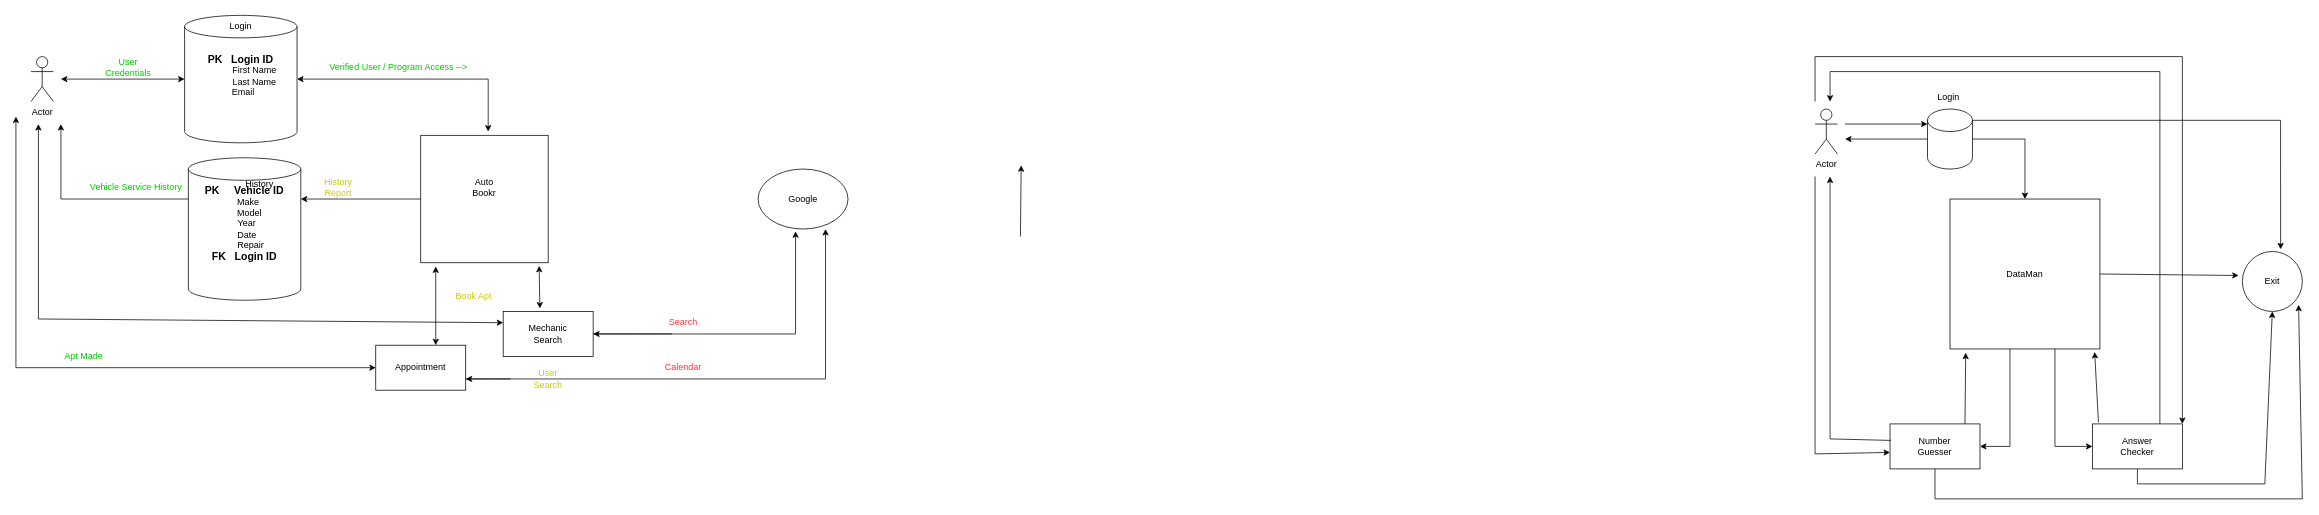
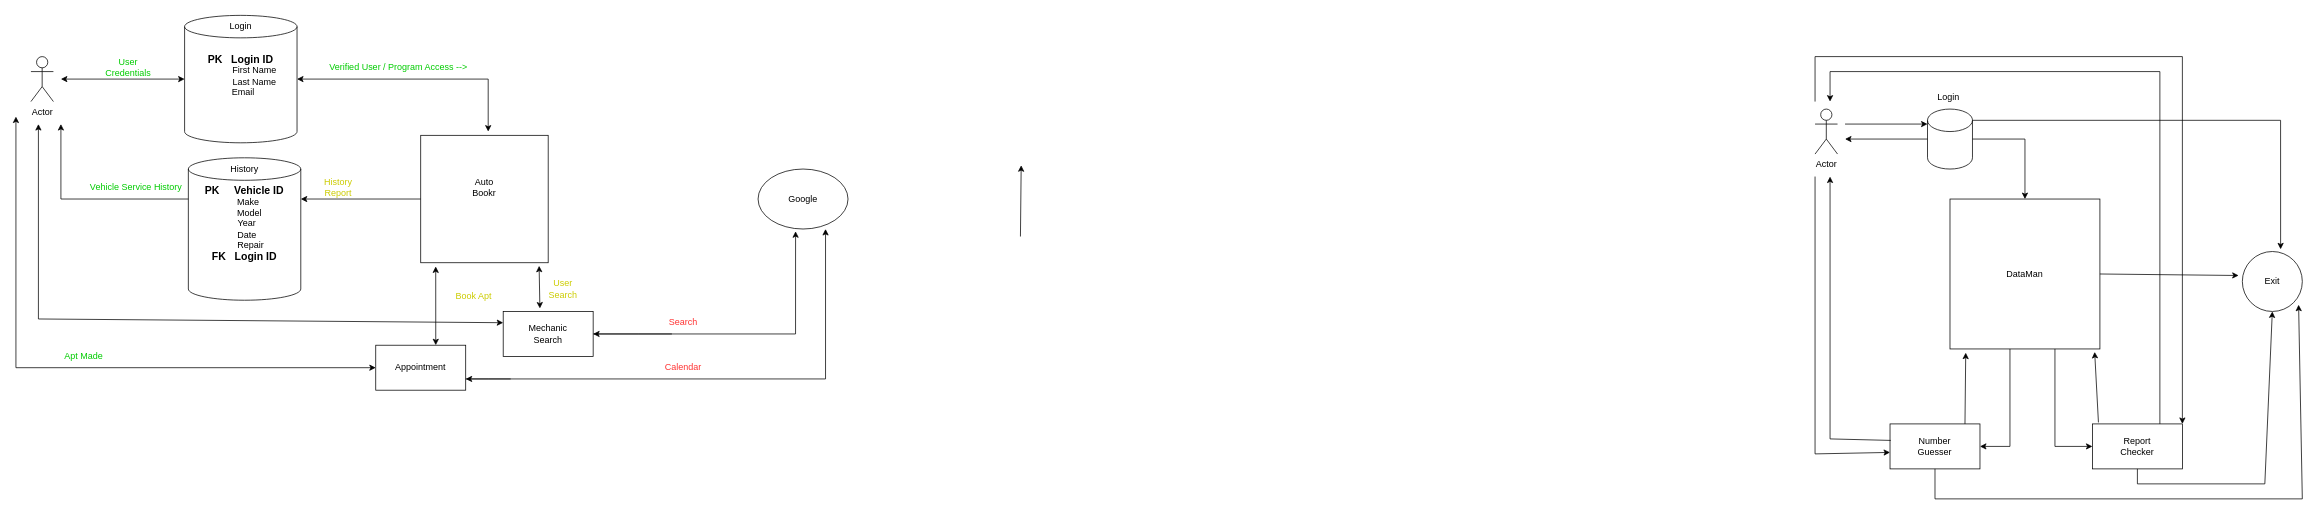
node "History": moved (259, 184) -> (244, 169)
node "User Search": moved (548, 379) -> (563, 289)
node "Answer Checker": label "Answer Checker" -> "Report Checker"
